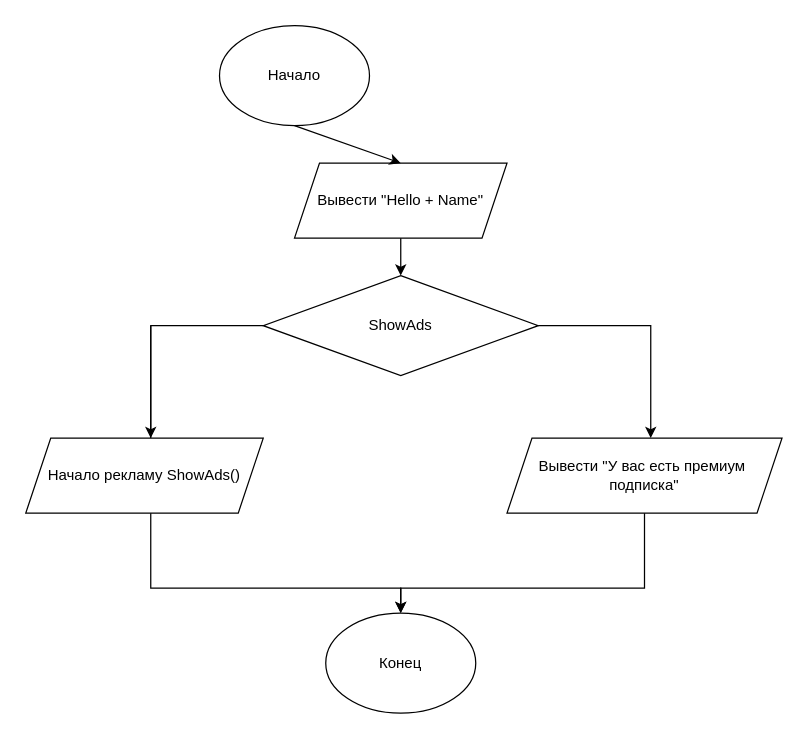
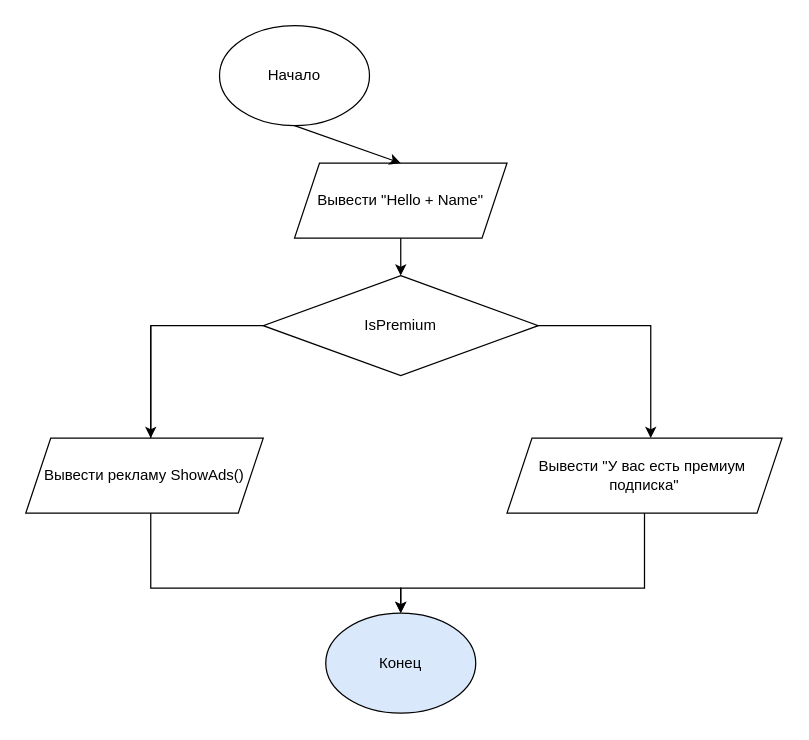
node "ShowAds": label "ShowAds" -> "IsPremium"
node "Начало рекламу ShowAds()": label "Начало рекламу ShowAds()" -> "Вывести рекламу ShowAds()"
node "Конец": fillcolor #ffffff -> #dae8fc
